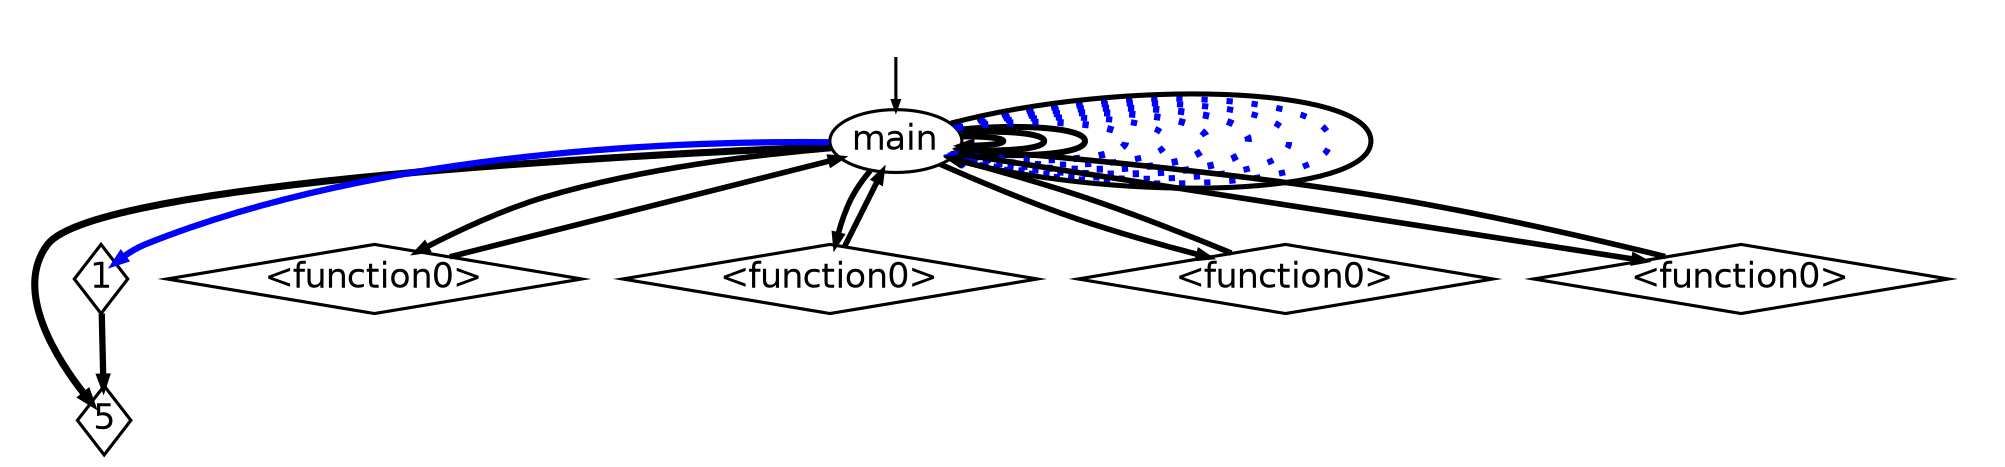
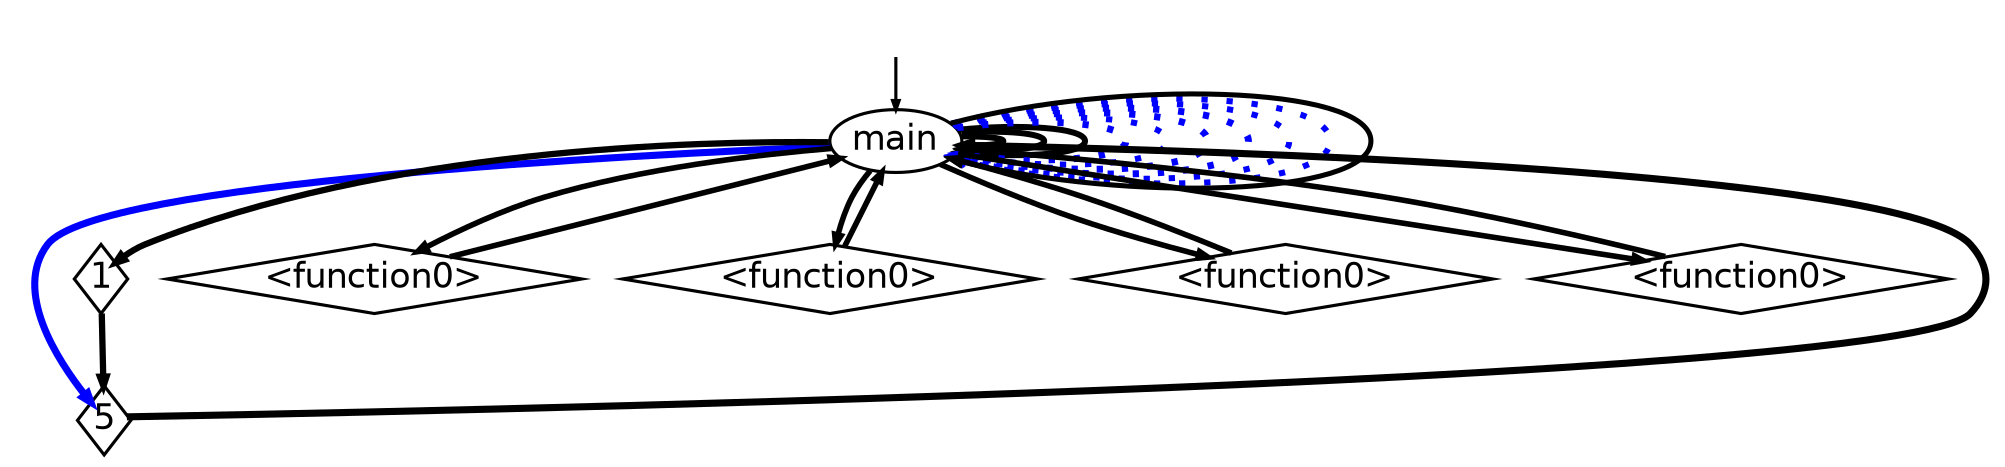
edge "main" -> "1": color blue -> black
edge "main" -> "5": color black -> blue
edge "5" -> "main": added
